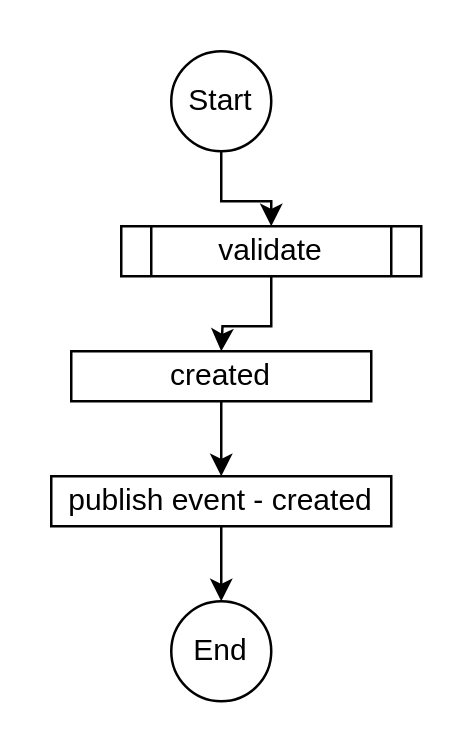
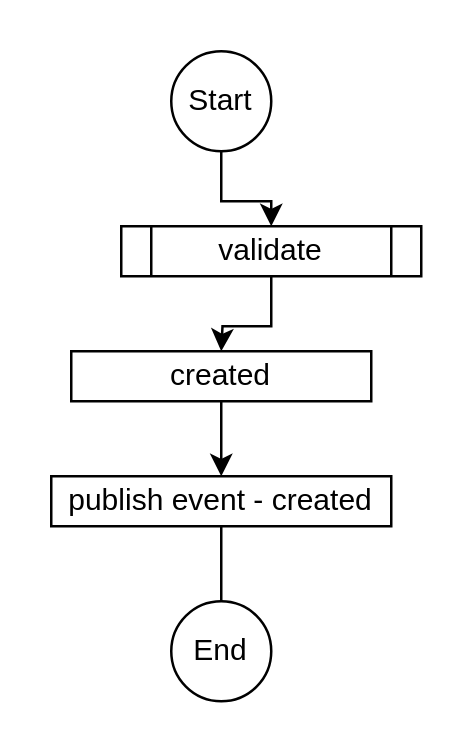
edge "publish event - created" -> "End": arrowhead classic -> none
